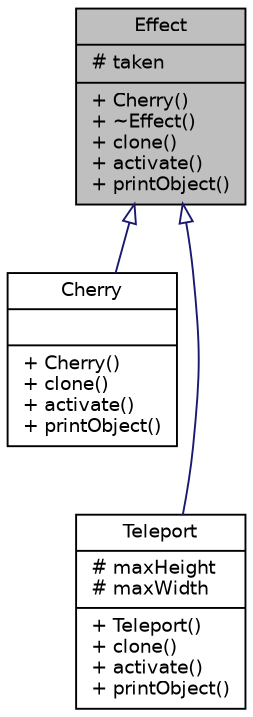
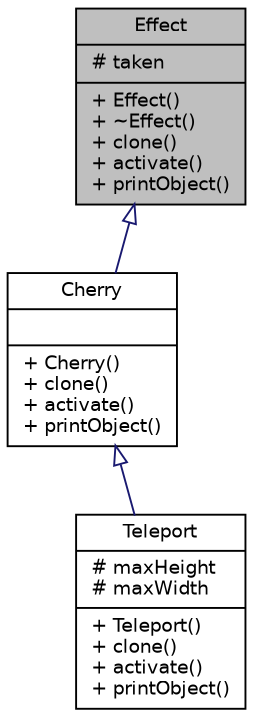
node "Effect": text "+ Cherry()" -> "+ Effect()"
edge "Teleport" -> "Effect": now "Teleport" -> "Cherry"
